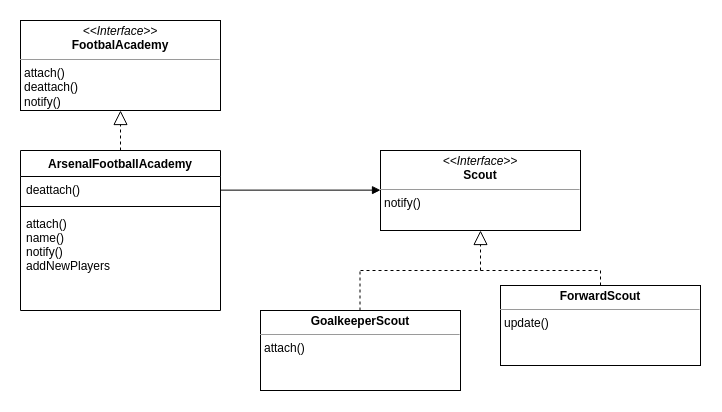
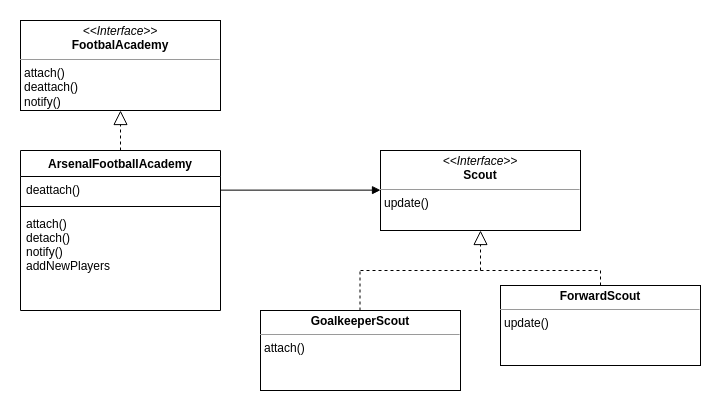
node "<<Interface>> Scout notify()": label "<<Interface>> Scout notify()" -> "<<Interface>> Scout update()"
node "attach() name() notify() addNewPlayers": label "attach() name() notify() addNewPlayers" -> "attach() detach() notify() addNewPlayers"
